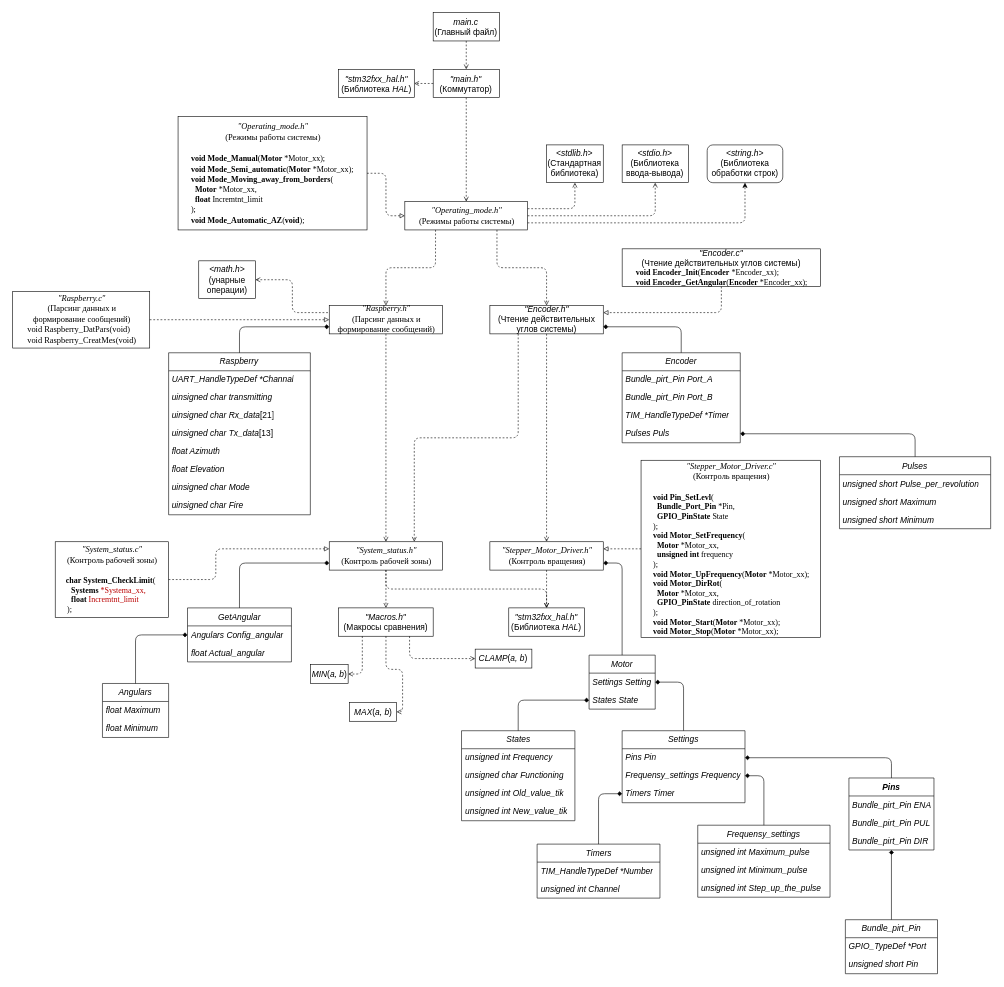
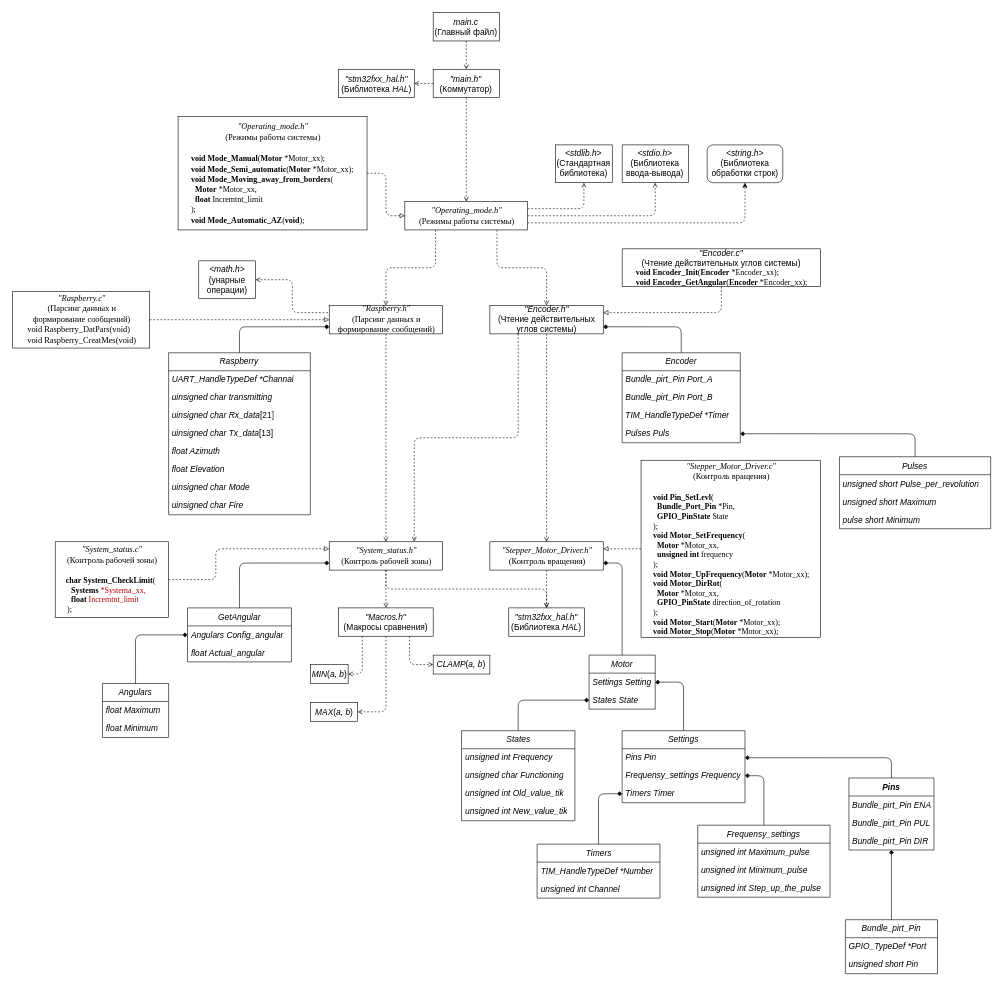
node "<stdlib.h> (Стандартная библиотека)": moved (575, 164) -> (584, 164)
node "unsigned short Minimum": label "unsigned short Minimum" -> "pulse short Minimum"
node "CLAMP(a, b)": moved (503, 659) -> (461, 665)
node "MAX(a, b)": moved (373, 712) -> (334, 712)
